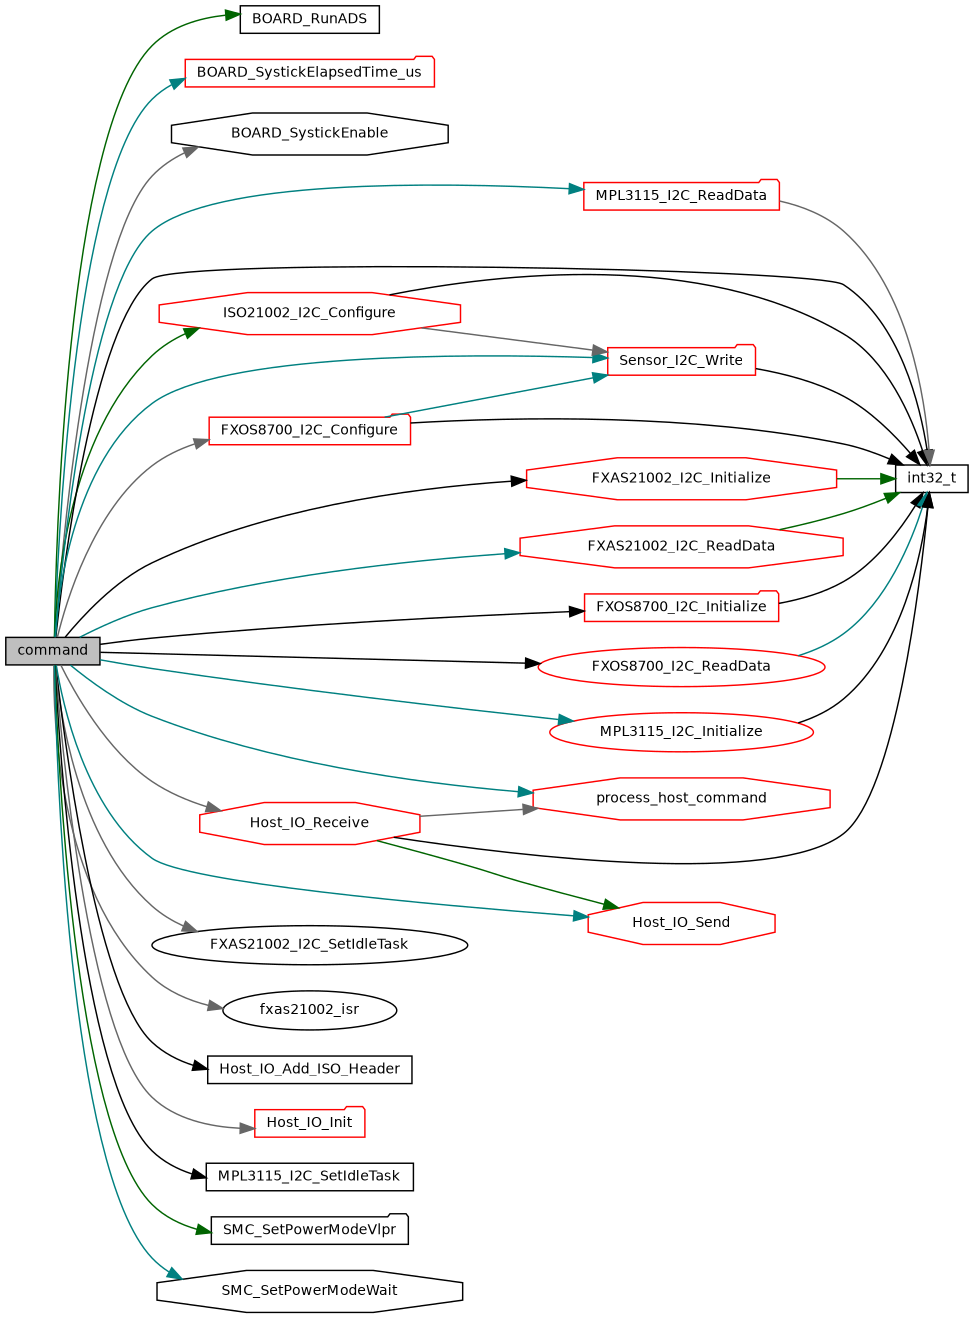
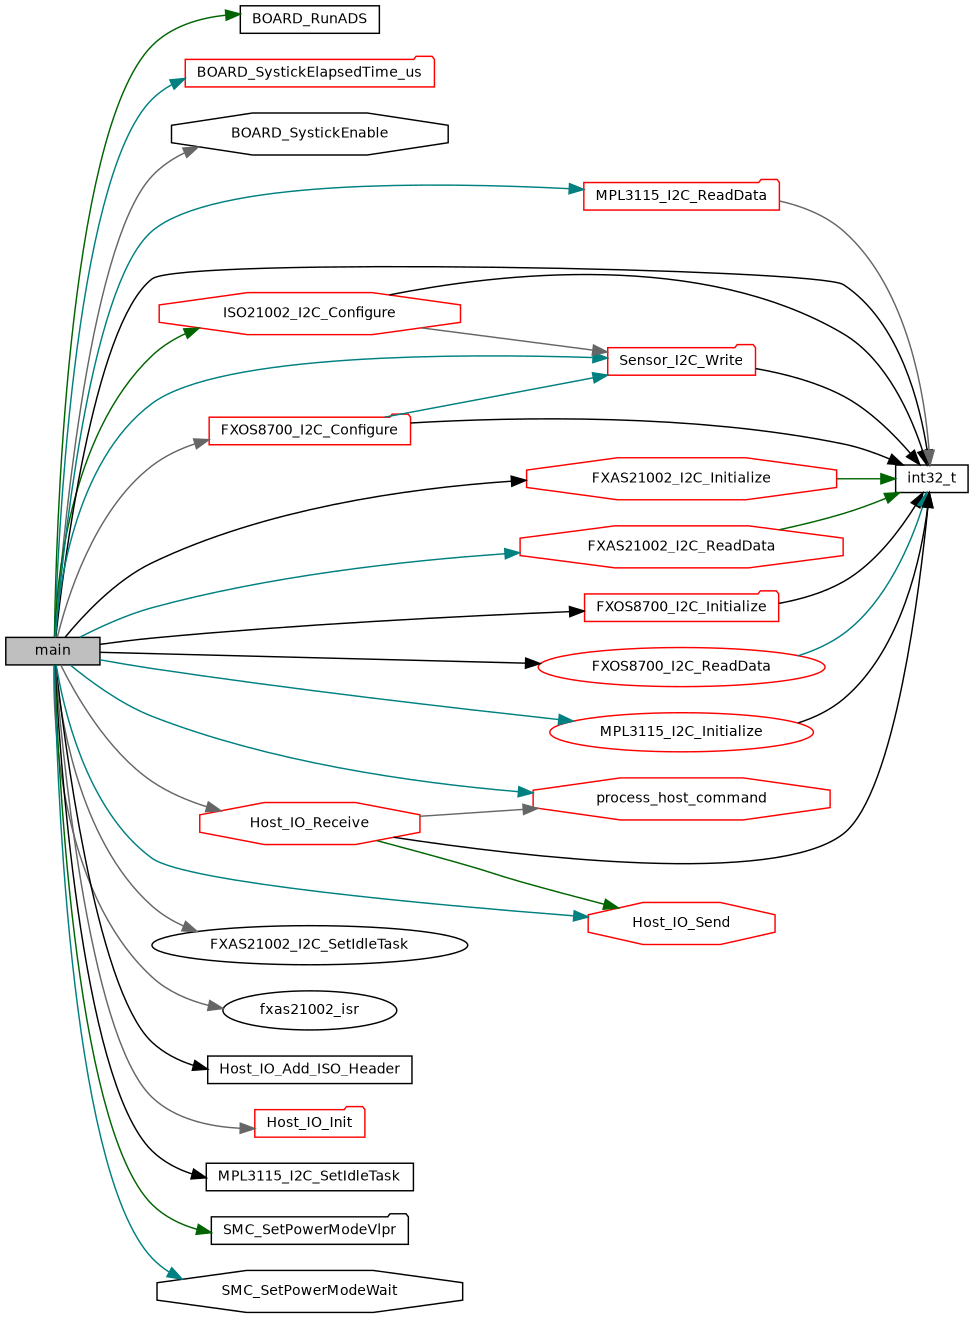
node "command": label "command" -> "main"
